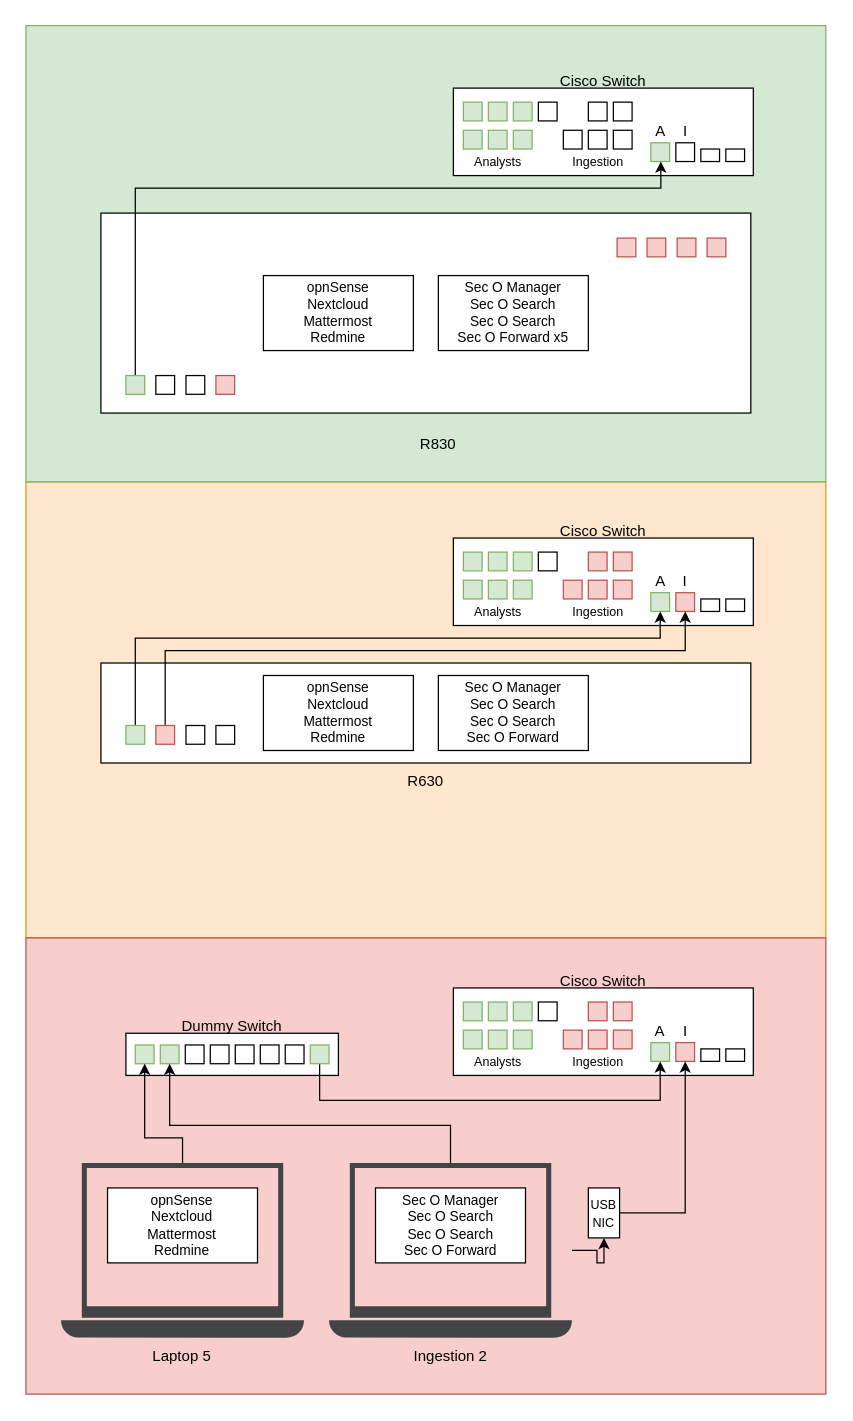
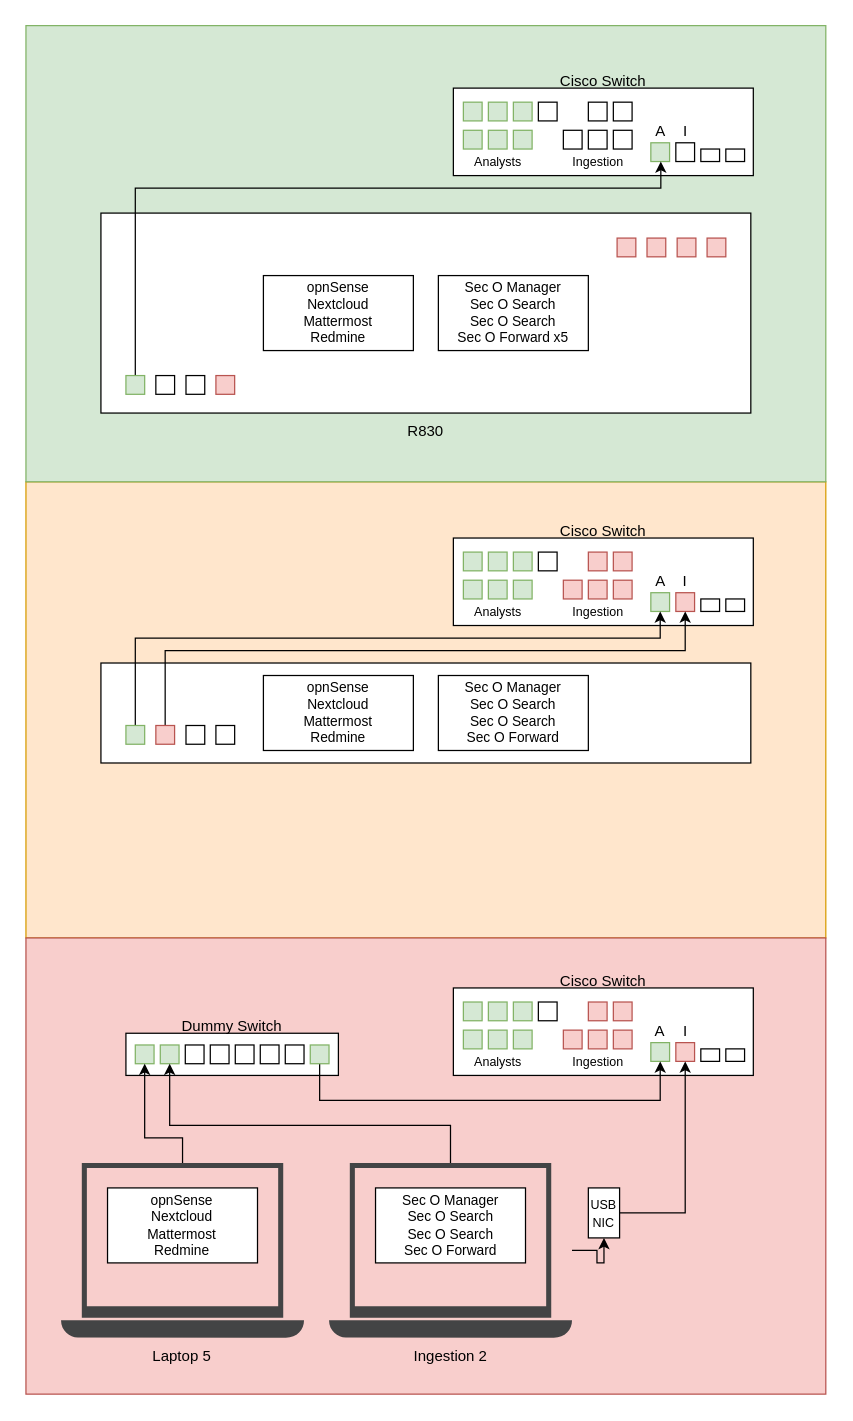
node "R830": moved (438, 444) -> (426, 432)
node "R630": removed
